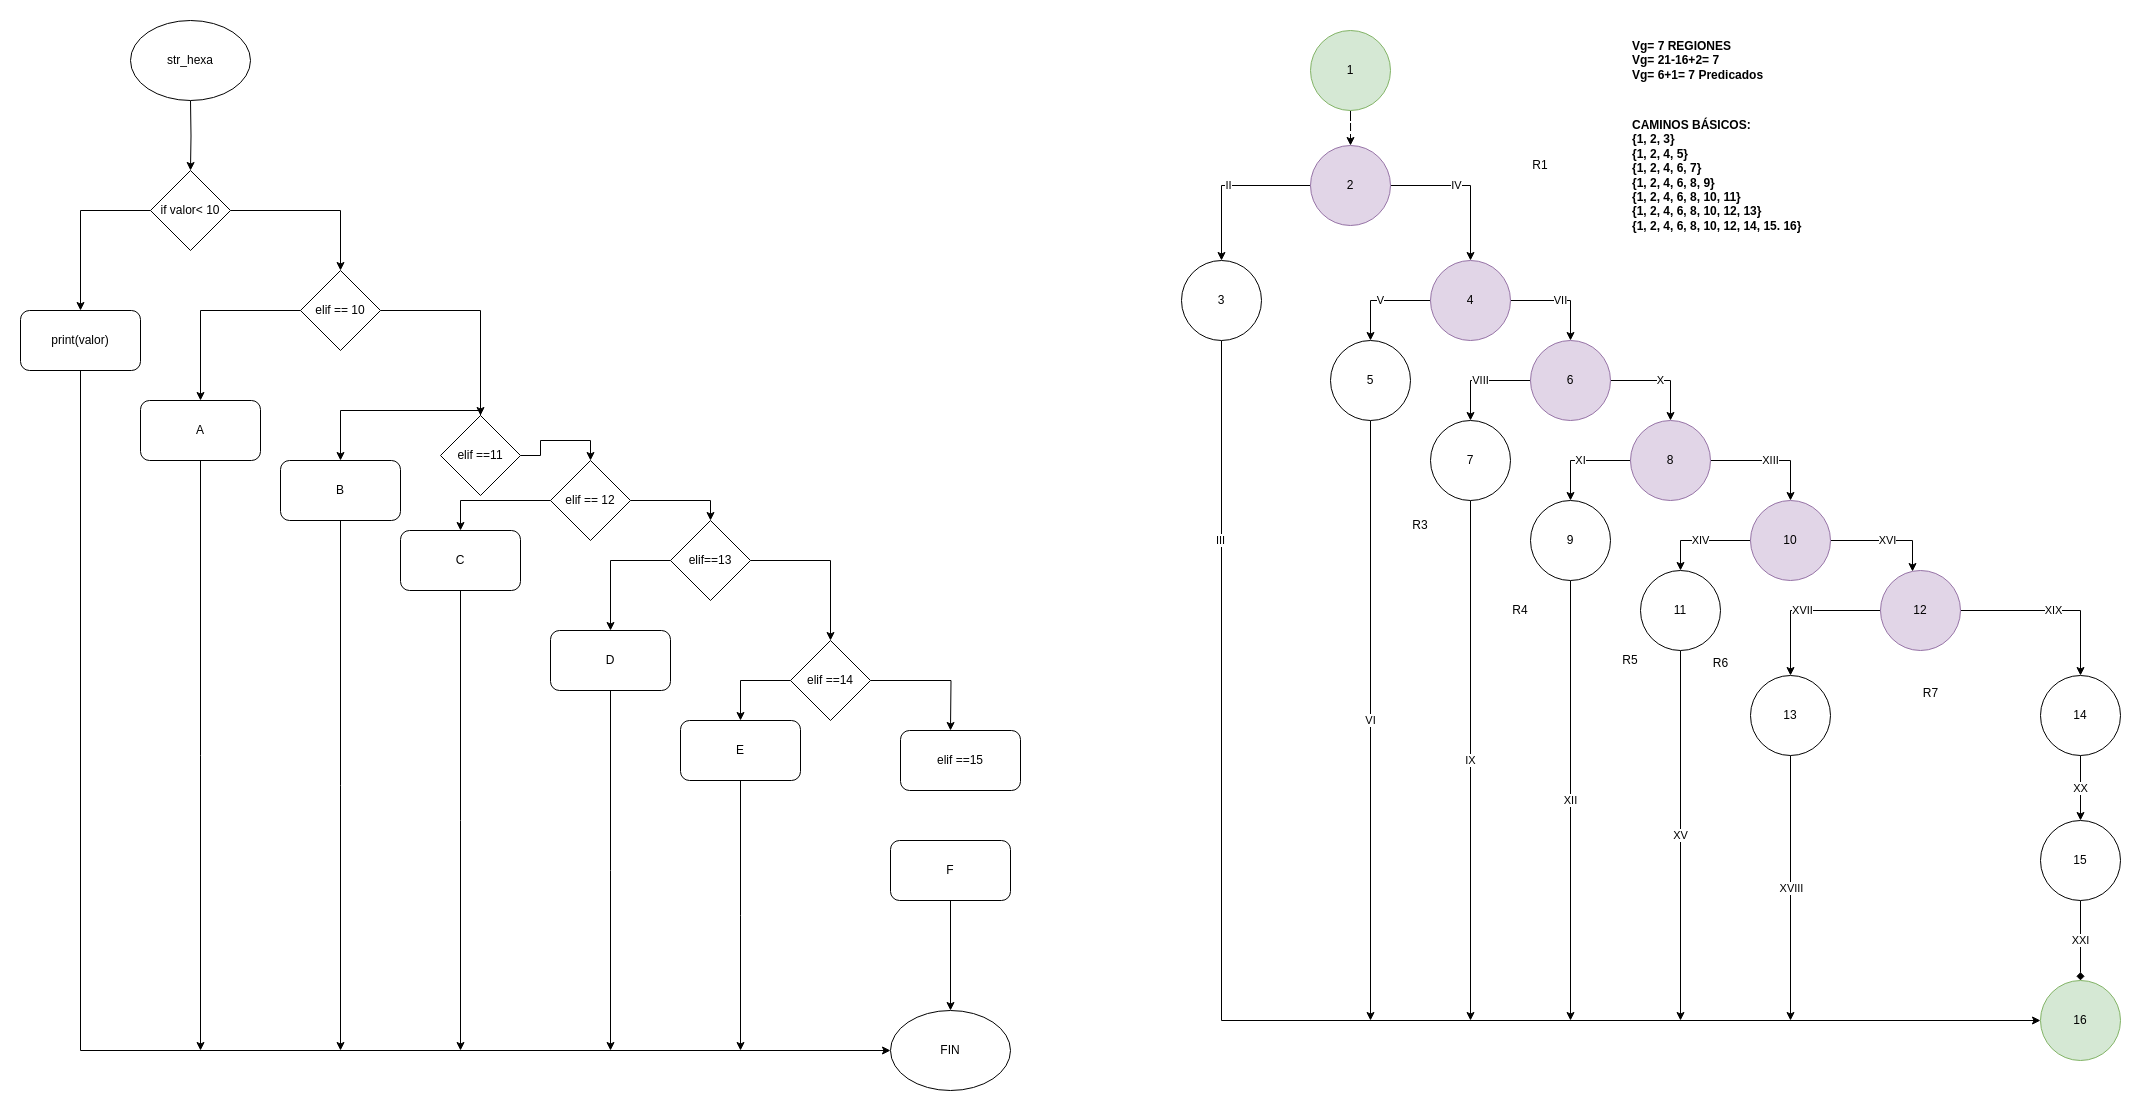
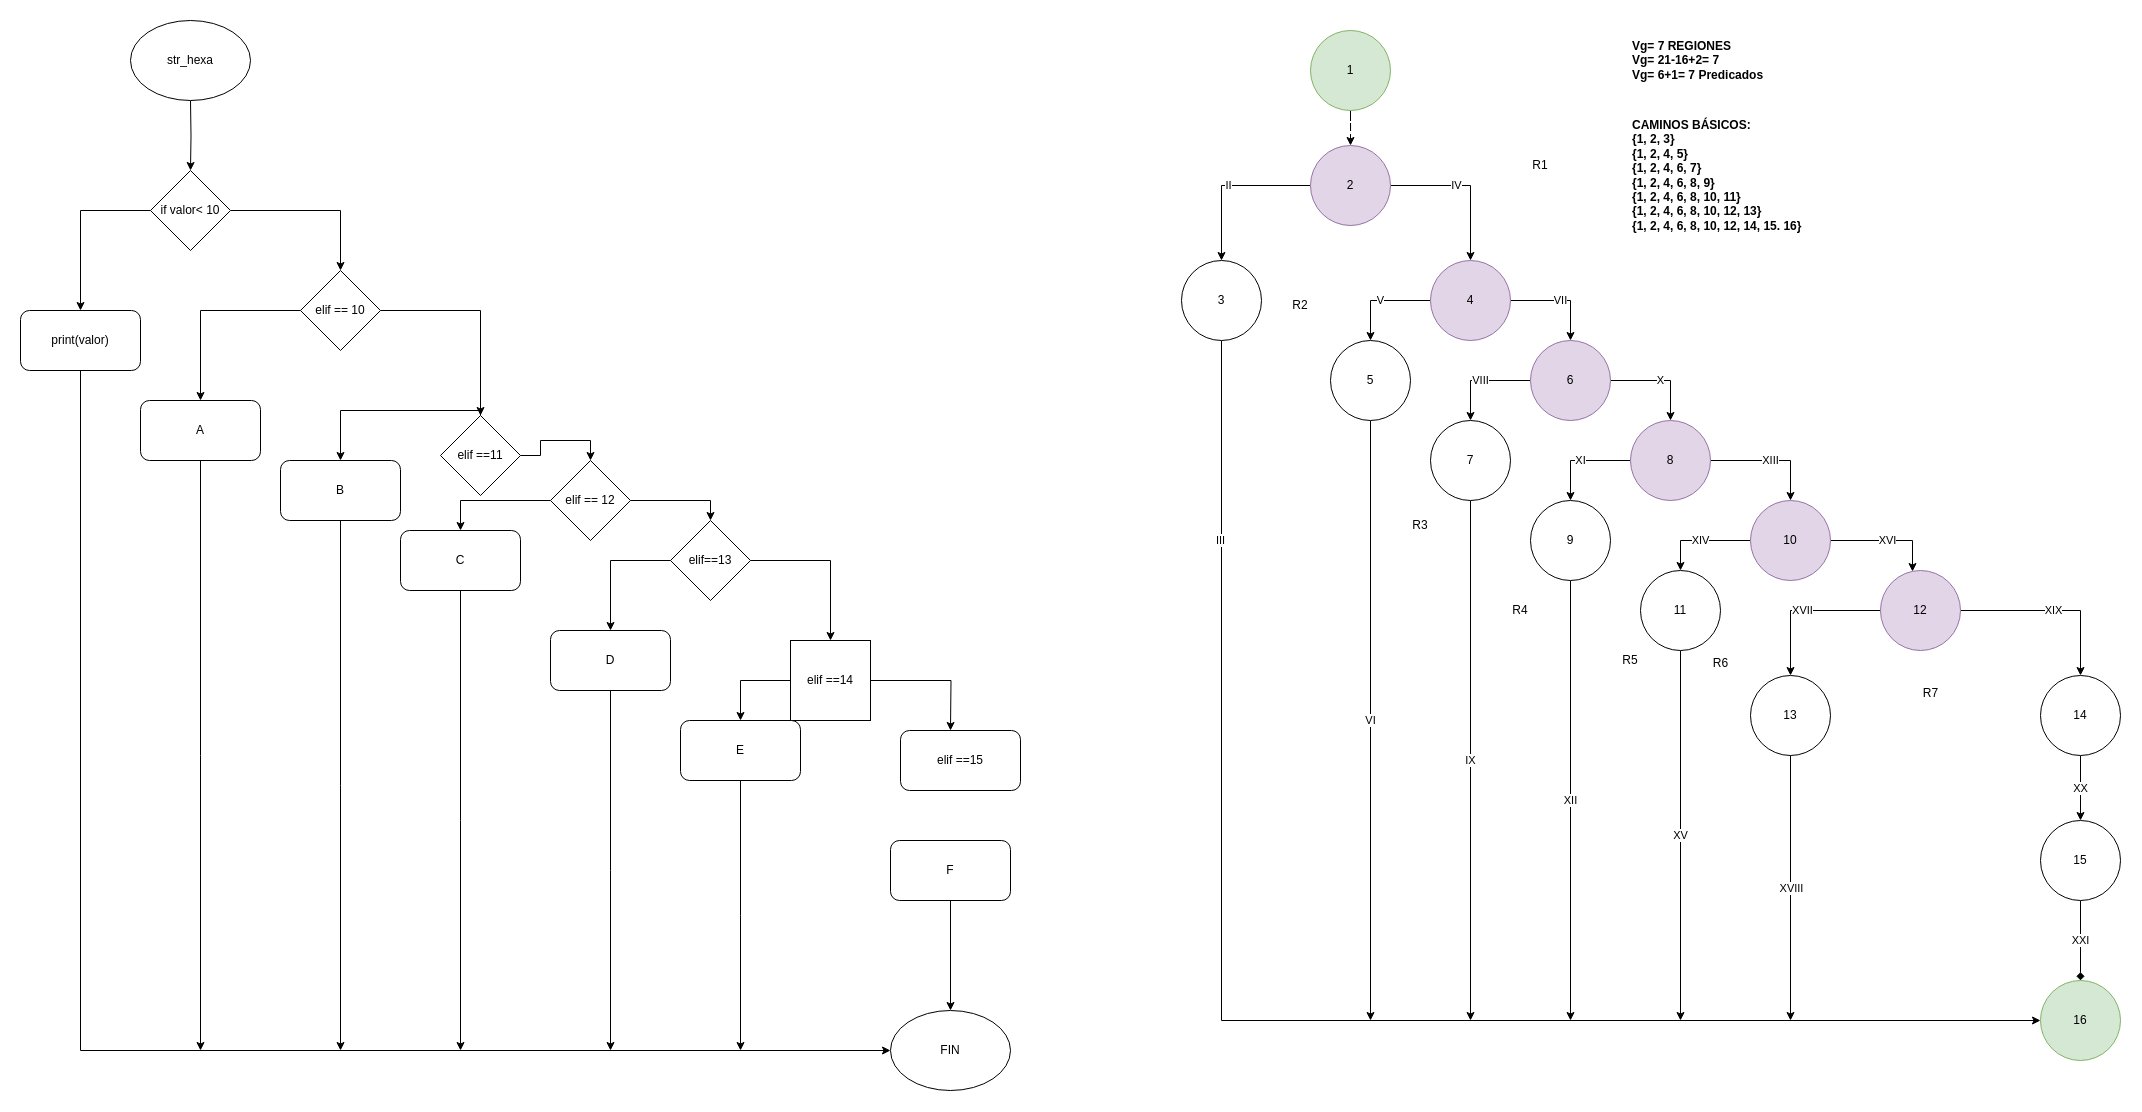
node "R2": added
node "elif ==14": shape diamond -> rectangle
